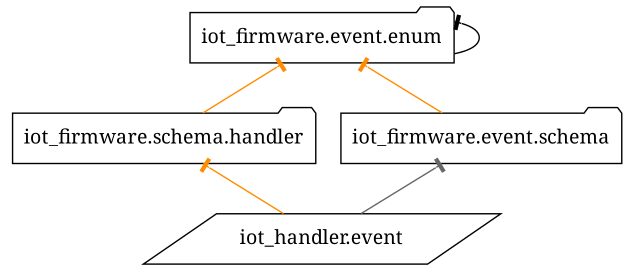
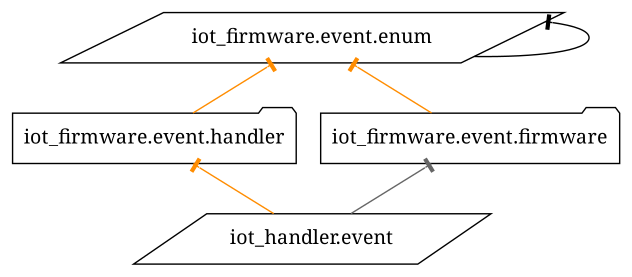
node "iot_firmware.event.enum": shape folder -> parallelogram
node "iot_firmware.schema.handler": label "iot_firmware.schema.handler" -> "iot_firmware.event.handler"
node "iot_firmware.event.schema": label "iot_firmware.event.schema" -> "iot_firmware.event.firmware"
